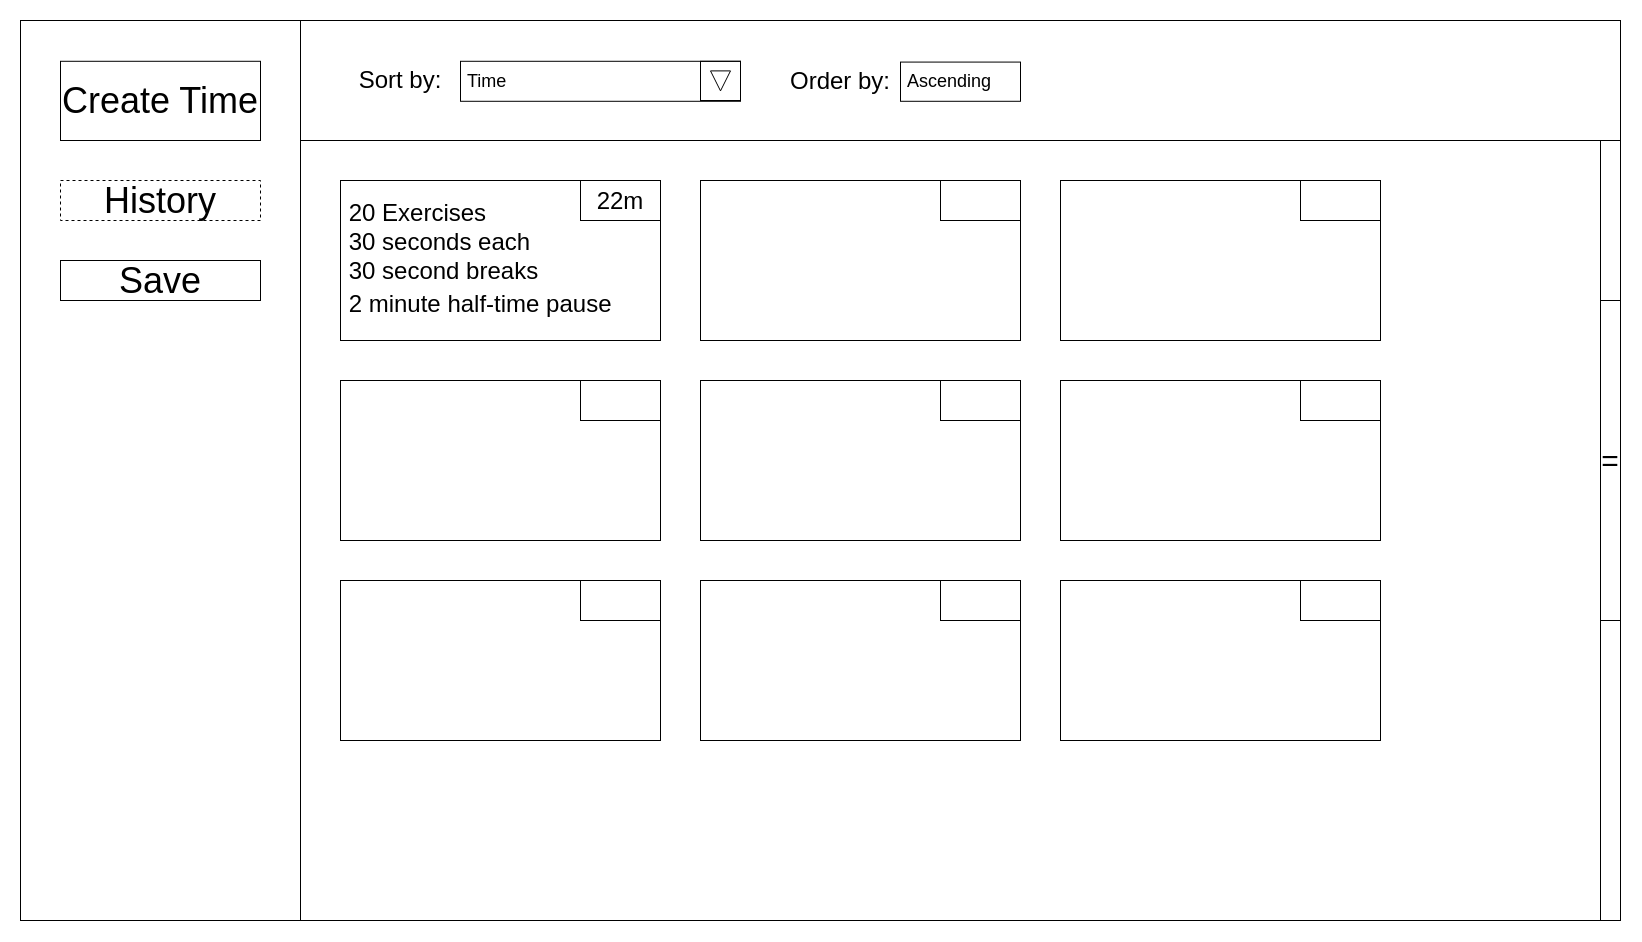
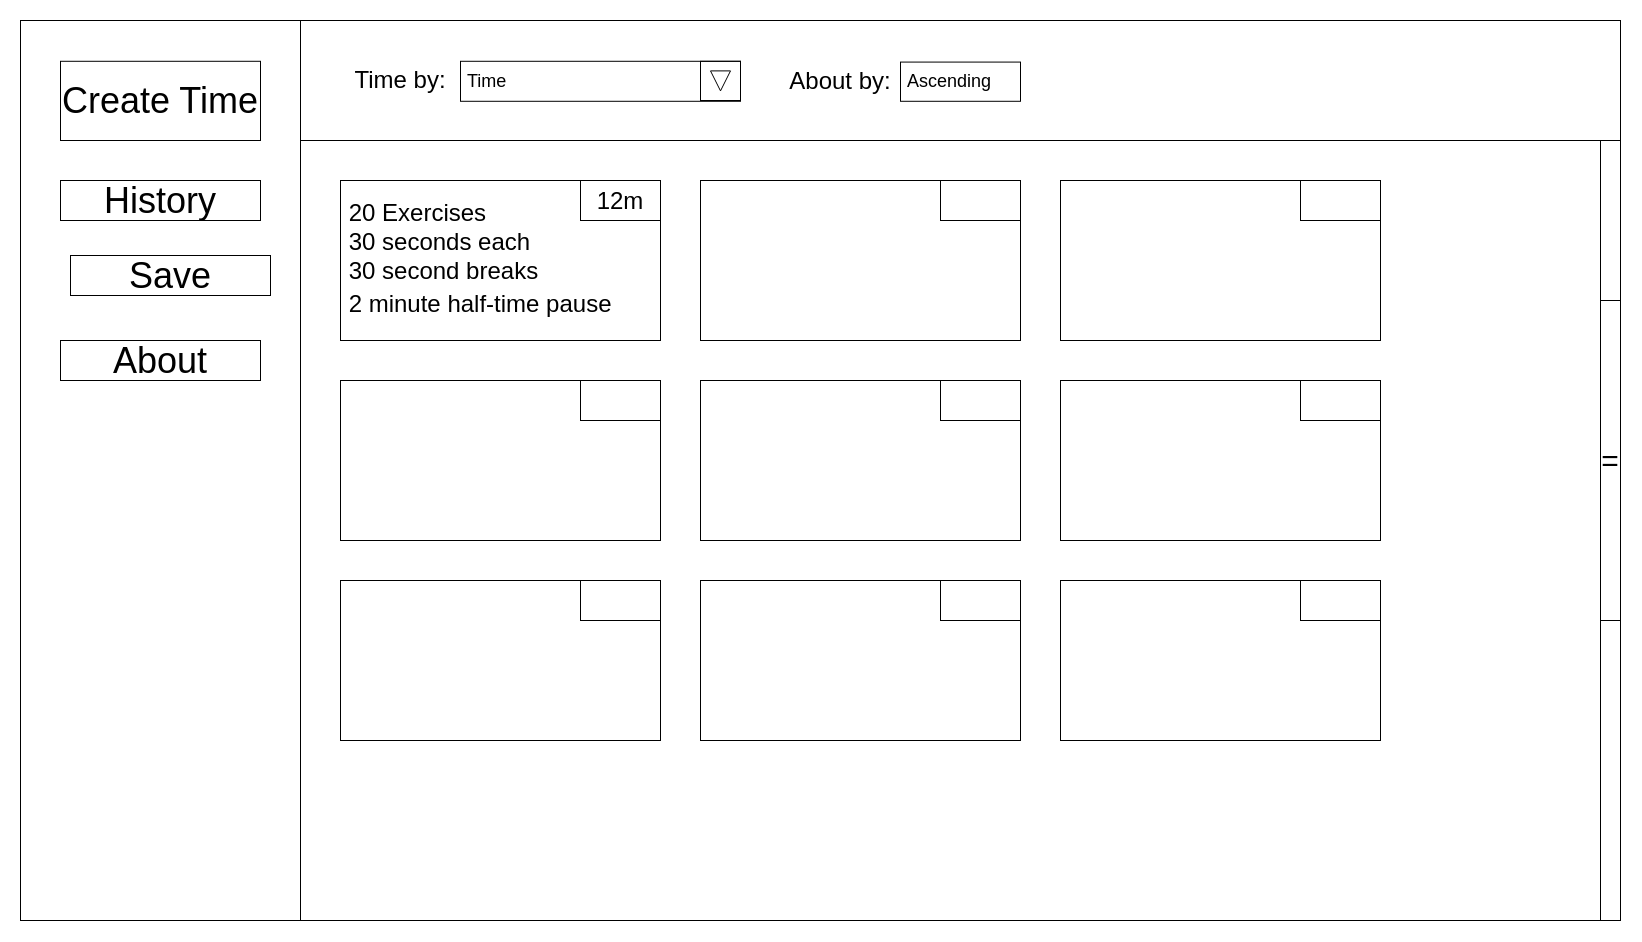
node "Sort by:": label "Sort by:" -> "Time by:"
node "Order by:": label "Order by:" -> "About by:"
node "History": style dashed -> solid
node "22m": label "22m" -> "12m"
node "Save": moved (161, 281) -> (171, 276)
node "About": added
